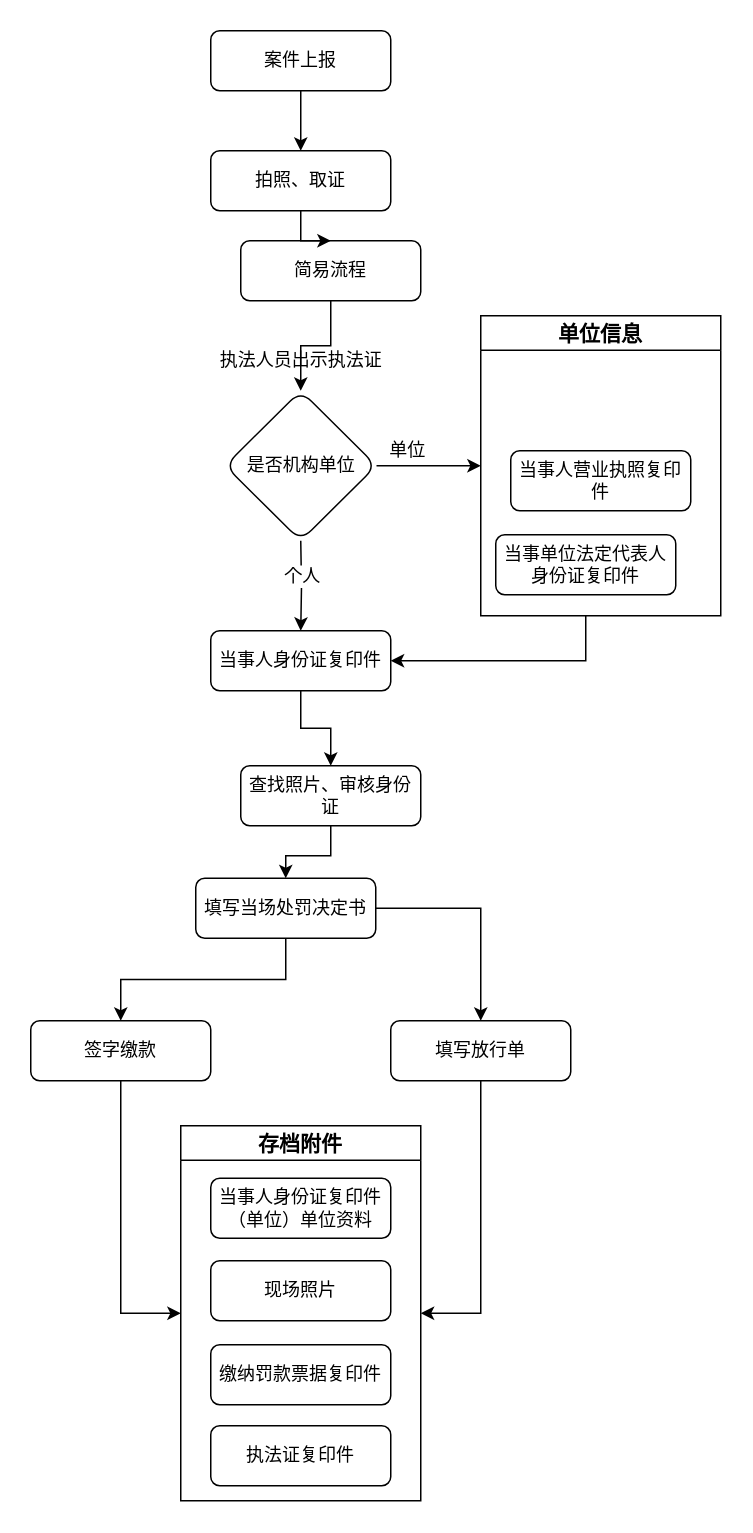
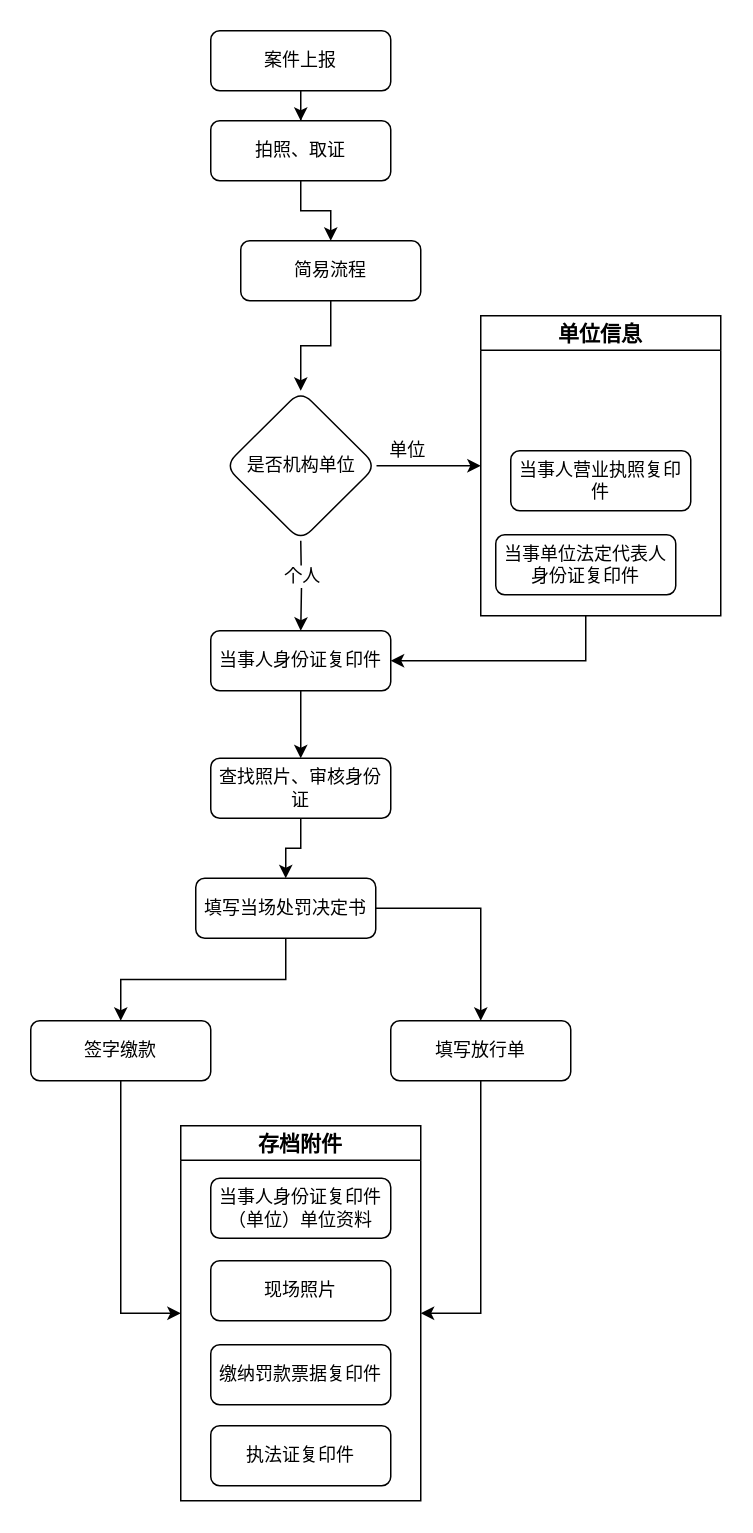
node "拍照、取证": moved (301, 181) -> (301, 151)
node "执法人员出示执法证": removed
node "查找照片、审核身份证": moved (331, 796) -> (301, 788)
